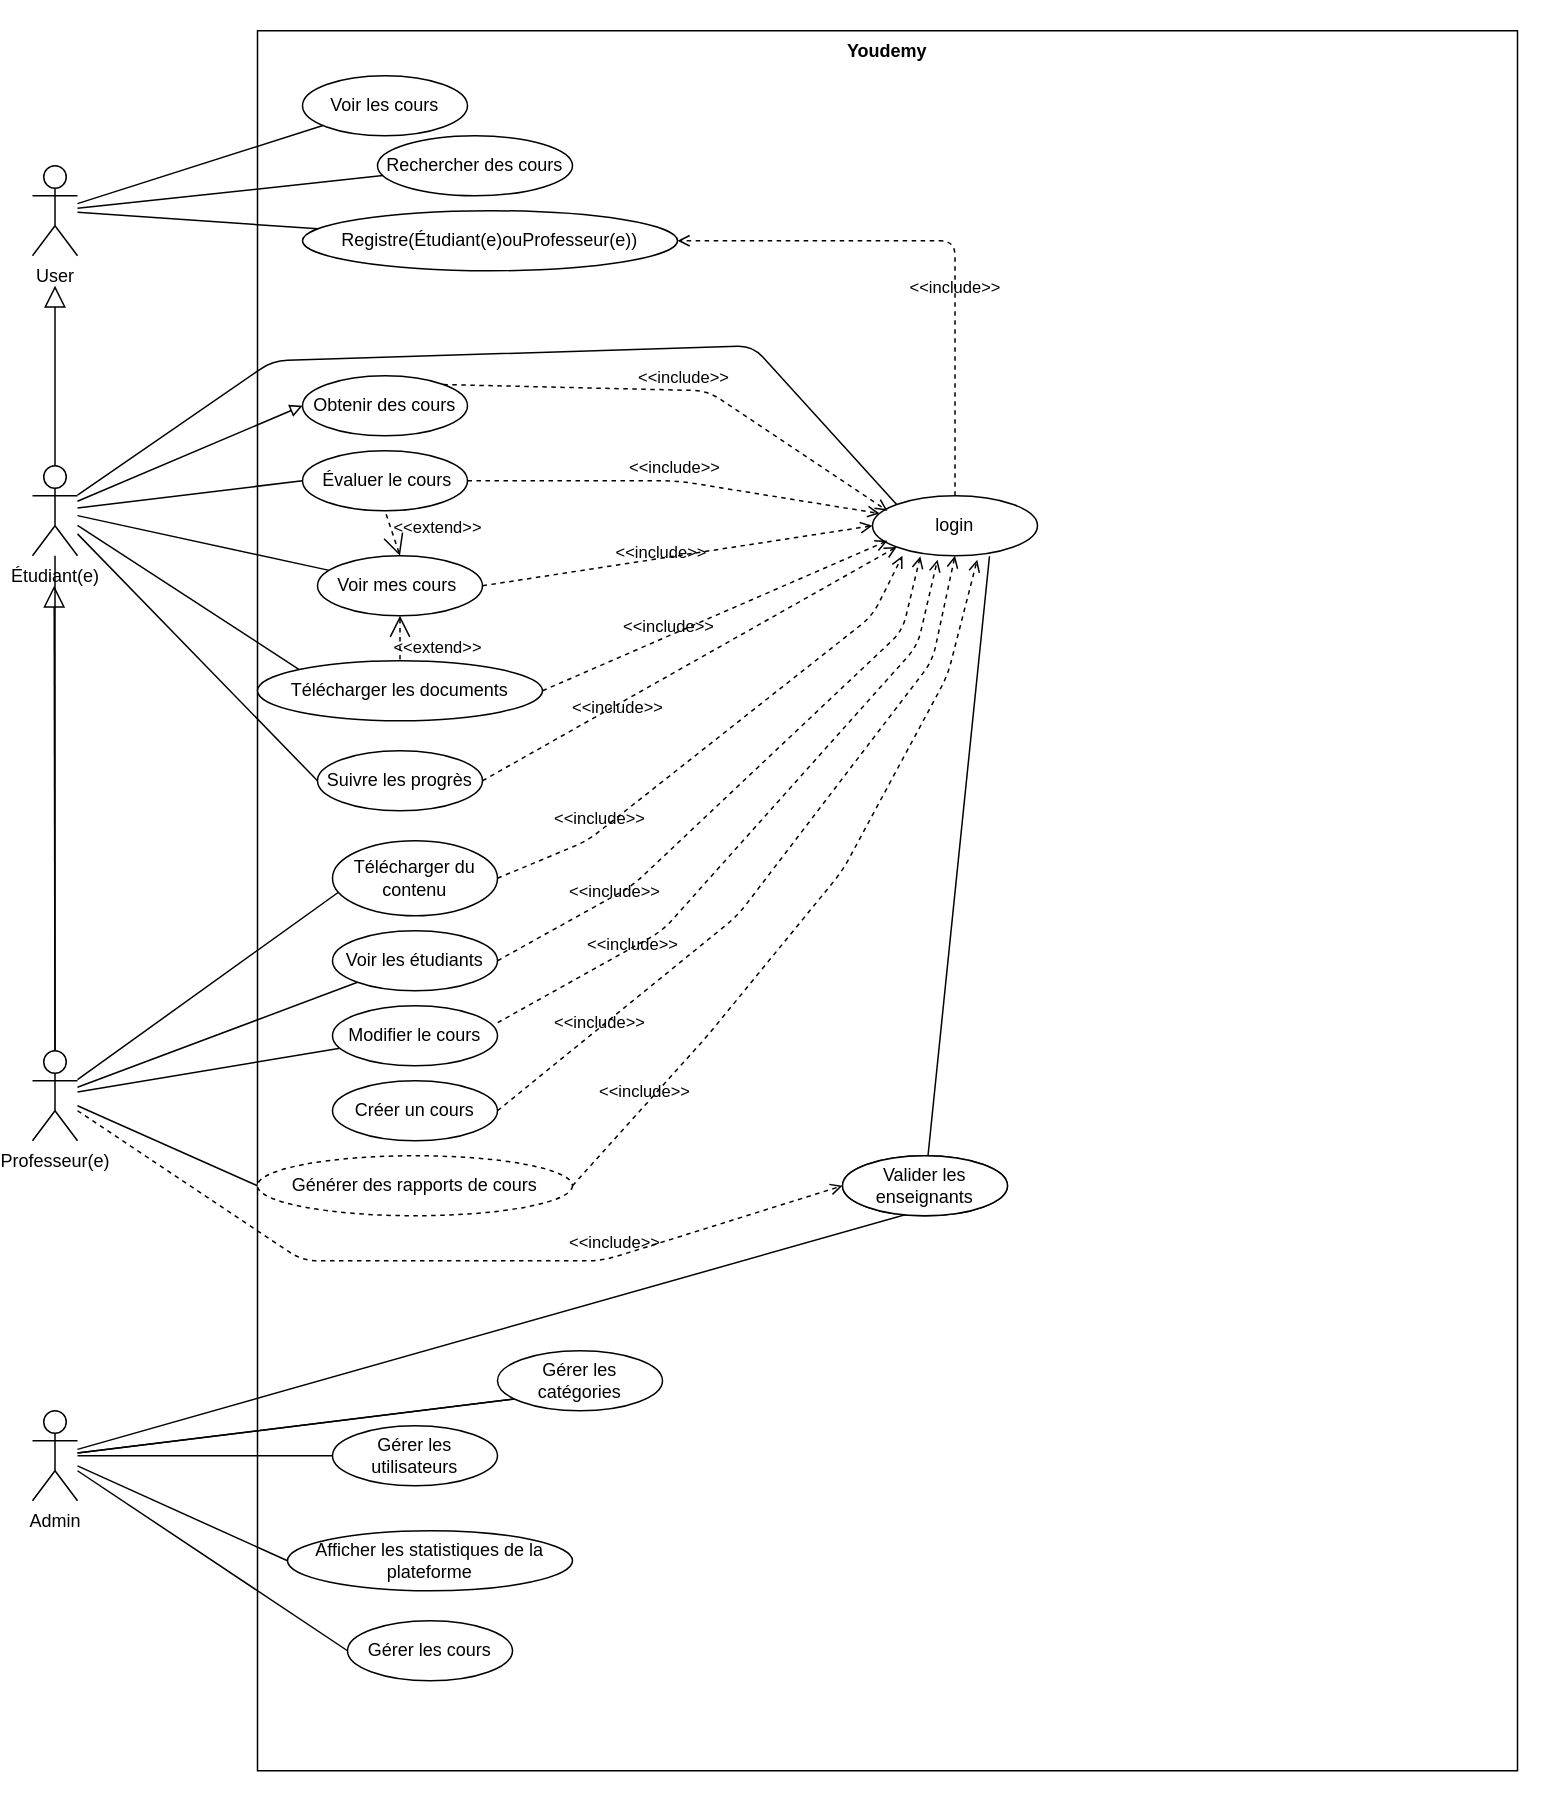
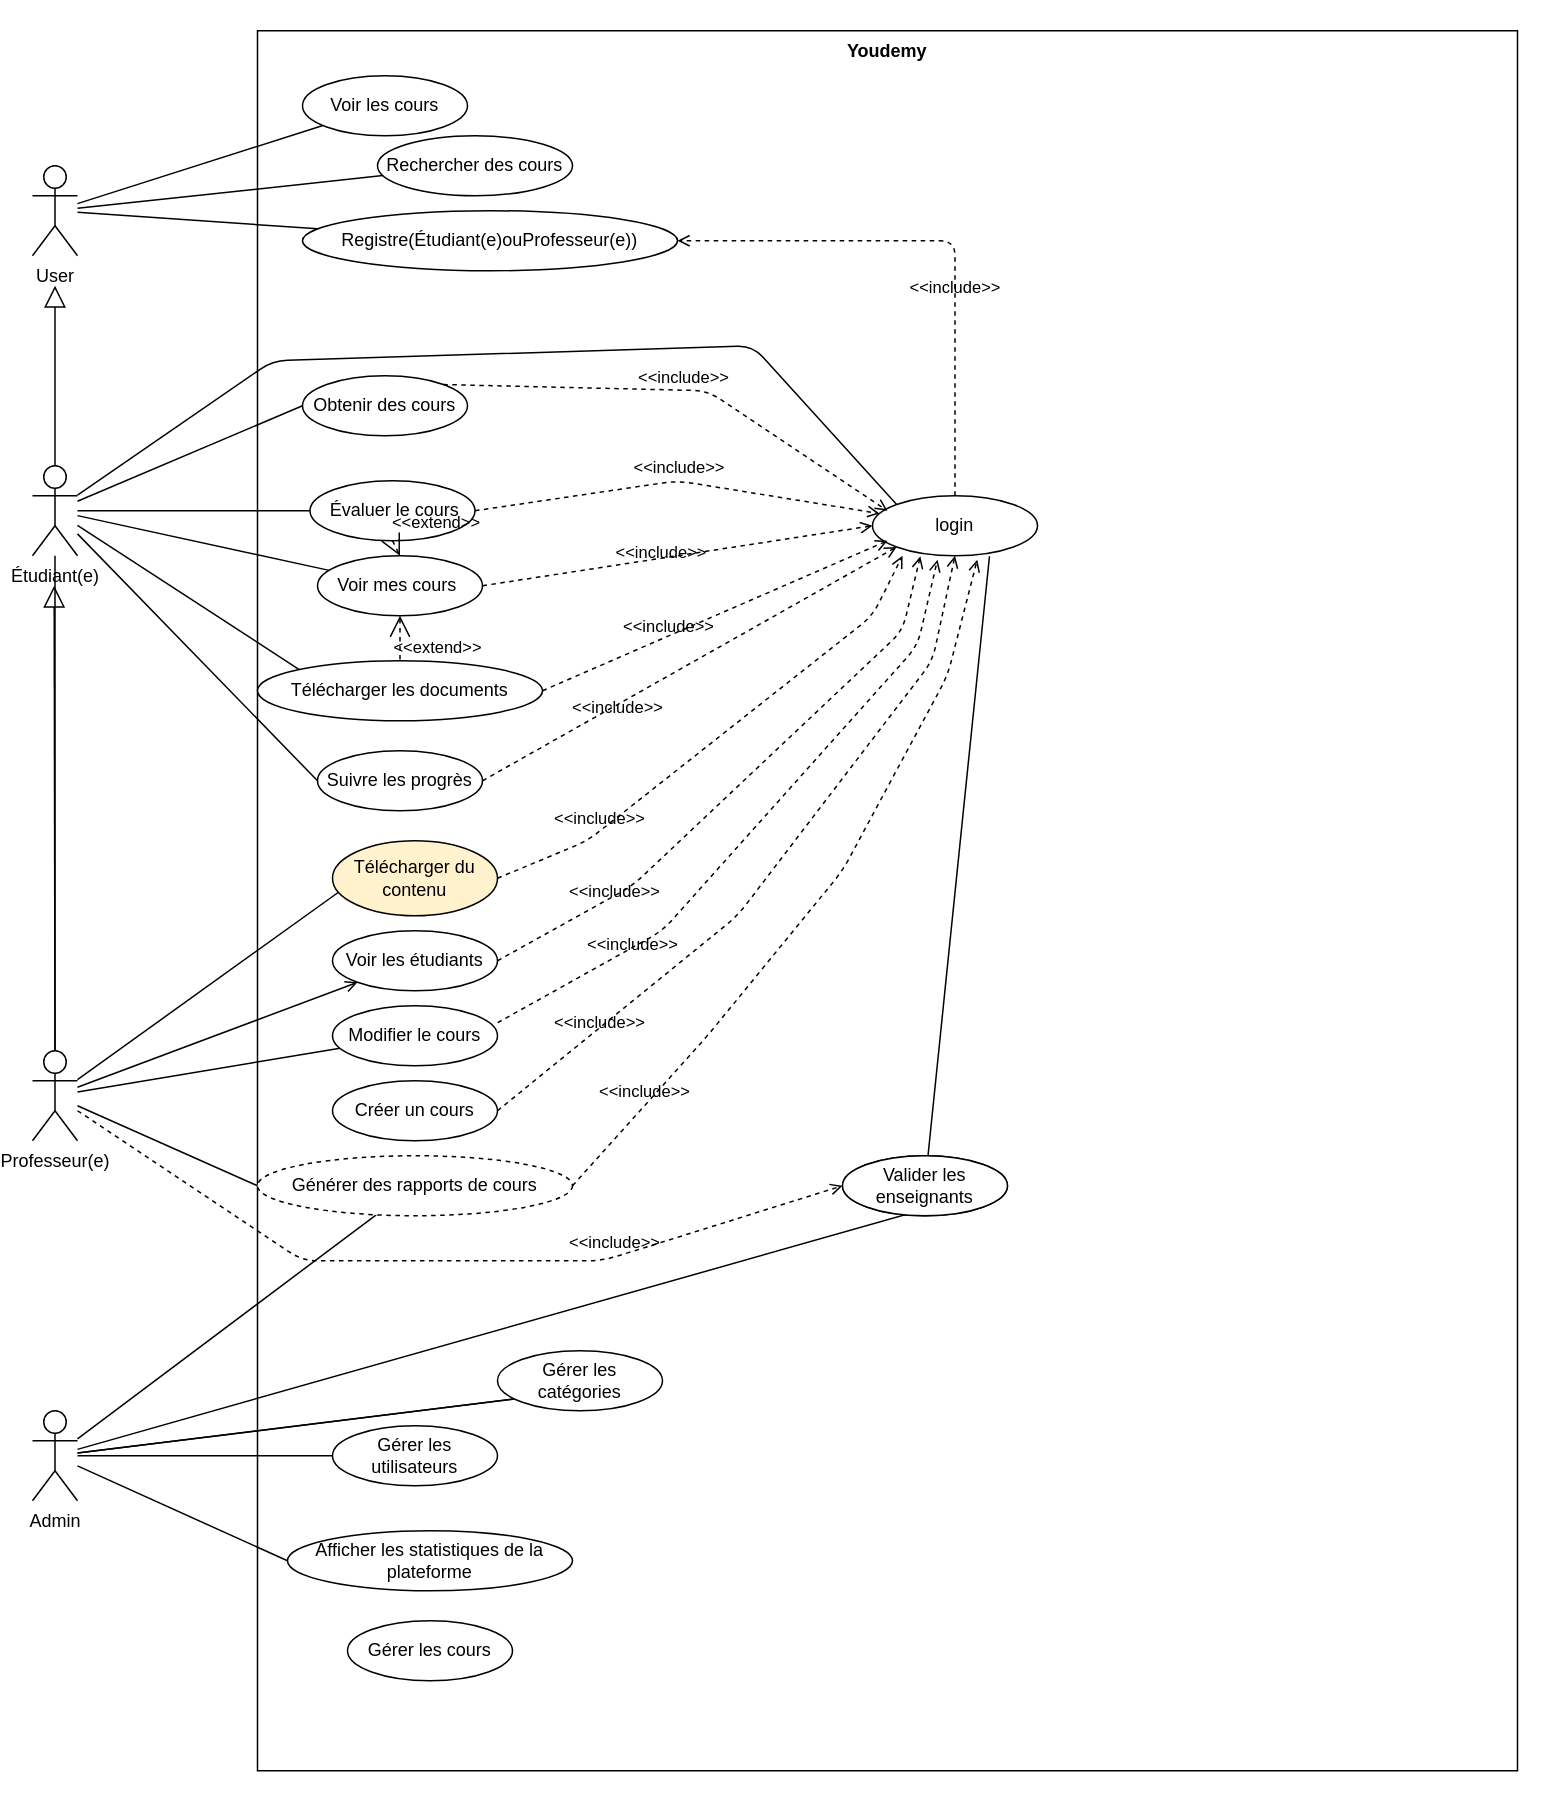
edge "Étudiant(e)" -> "Obtenir des cours": arrowhead block -> none
node "Évaluer le cours": moved (385, 481) -> (392, 511)
node "Télécharger du contenu": fillcolor #ffffff -> #fff2cc
edge "Voir les étudiants" -- "Professeur(e)": arrowhead none -> open
edge "Admin" -- "Gérer les cours": now "Admin" -- "Générer des rapports de cours"
